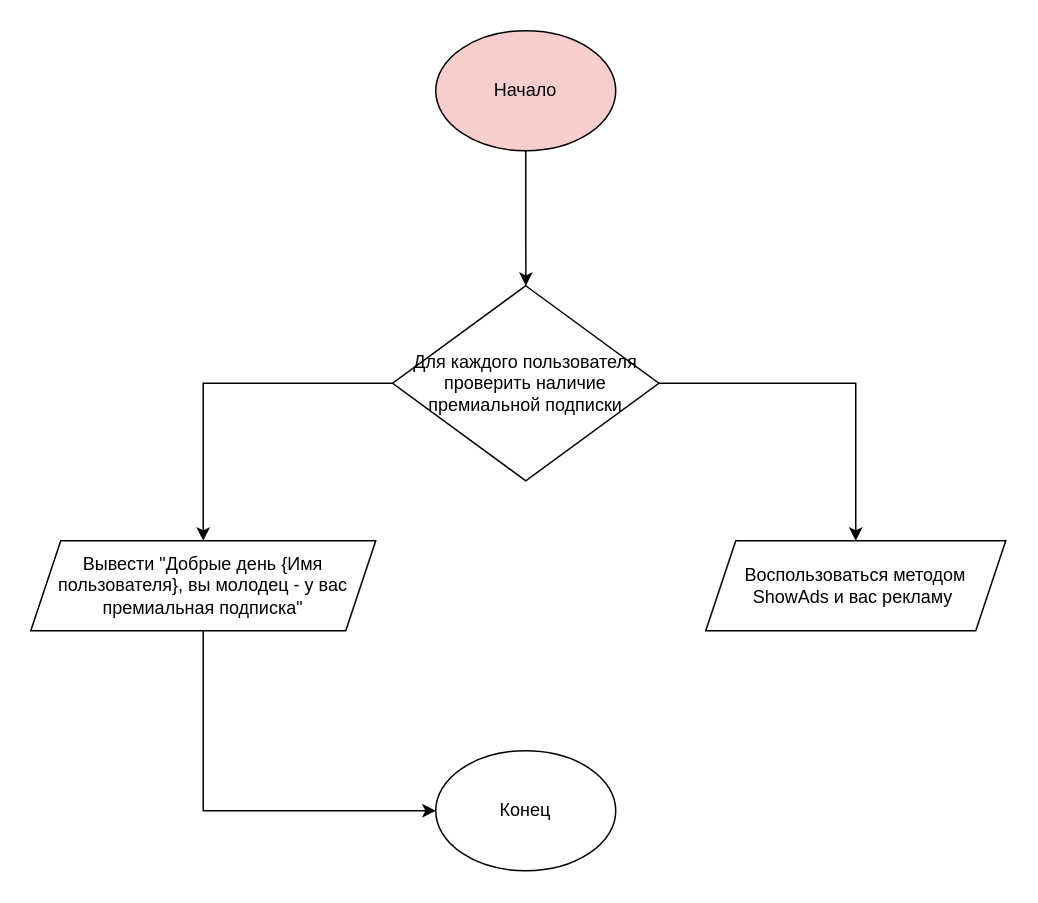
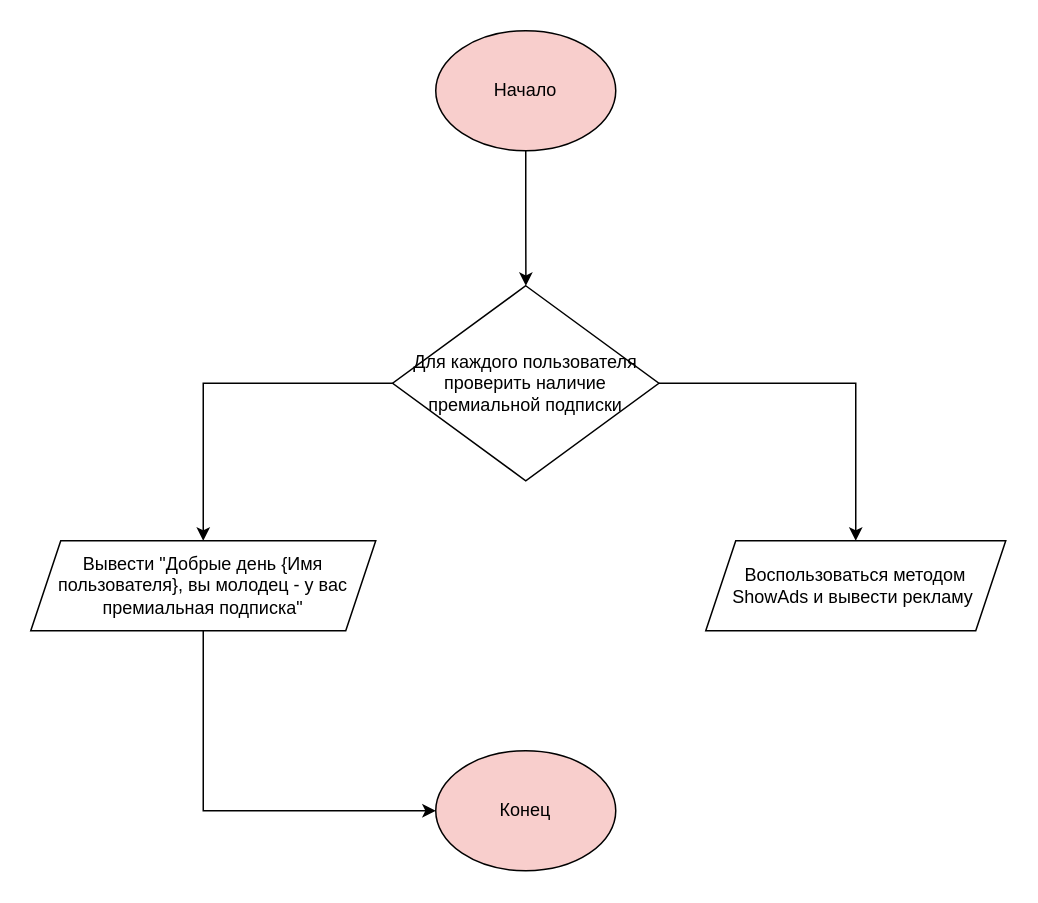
node "Воспользоваться методом ShowAds и вас рекламу": label "Воспользоваться методом ShowAds и вас рекламу" -> "Воспользоваться методом ShowAds и вывести рекламу"
node "Конец": fillcolor #ffffff -> #f8cecc
